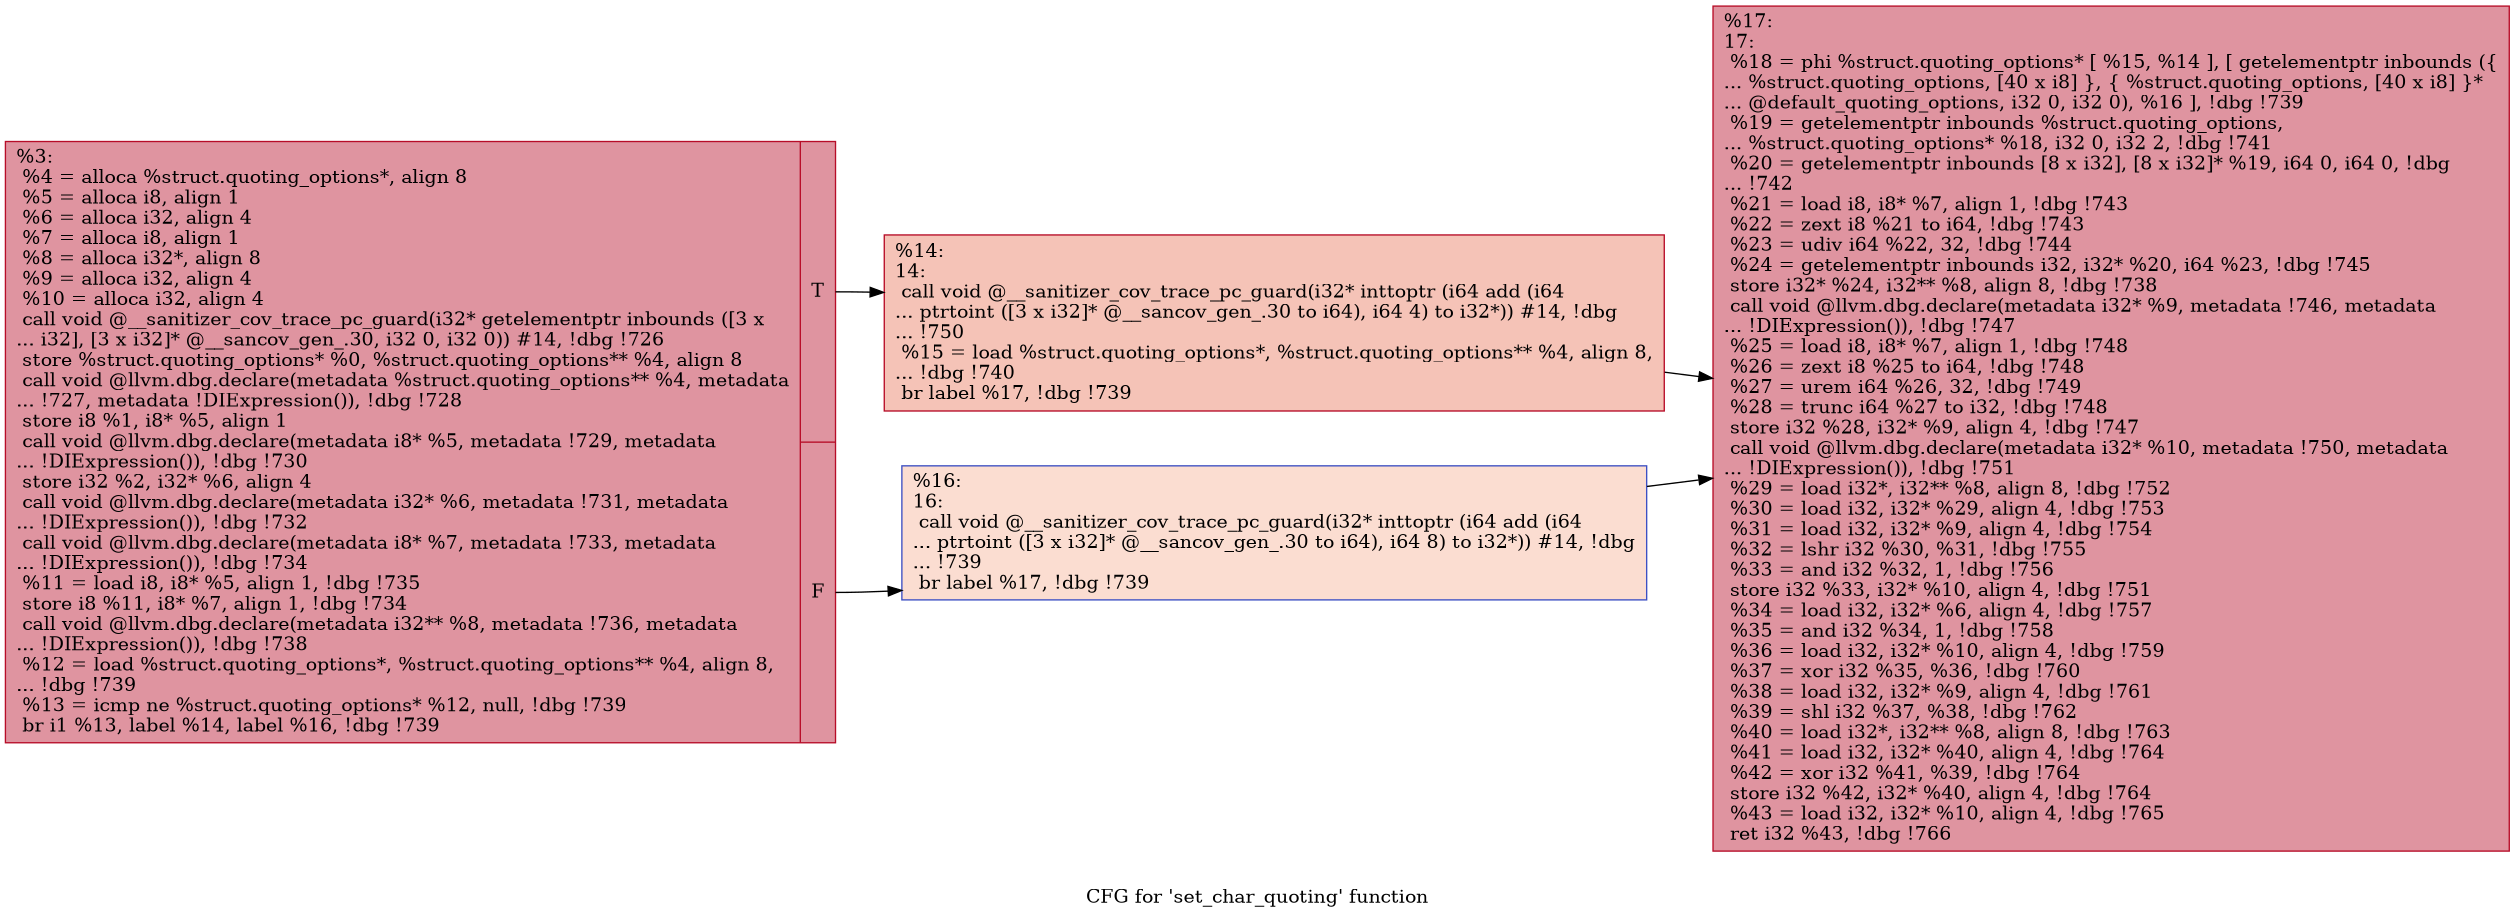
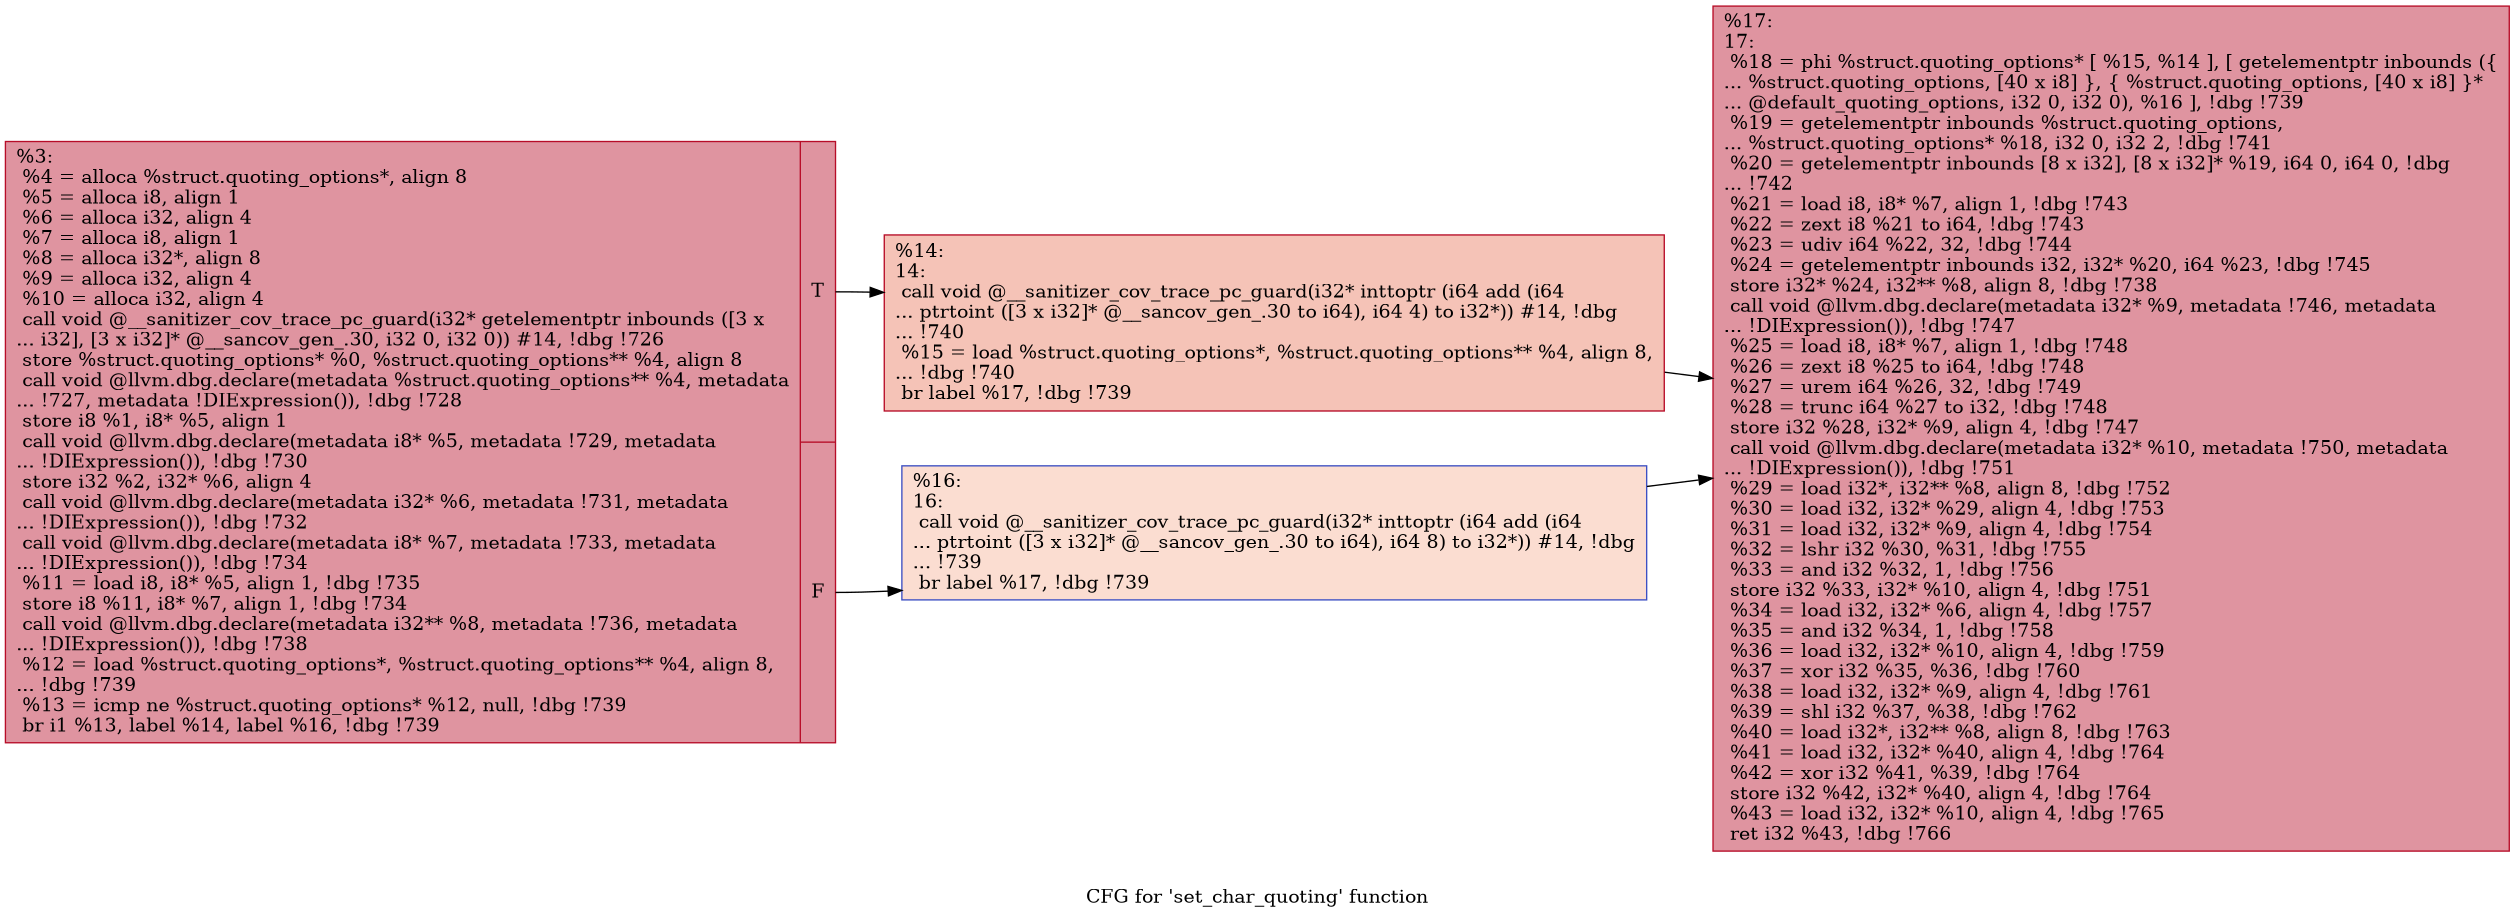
node "%14:": text "... !750" -> "... !740"
